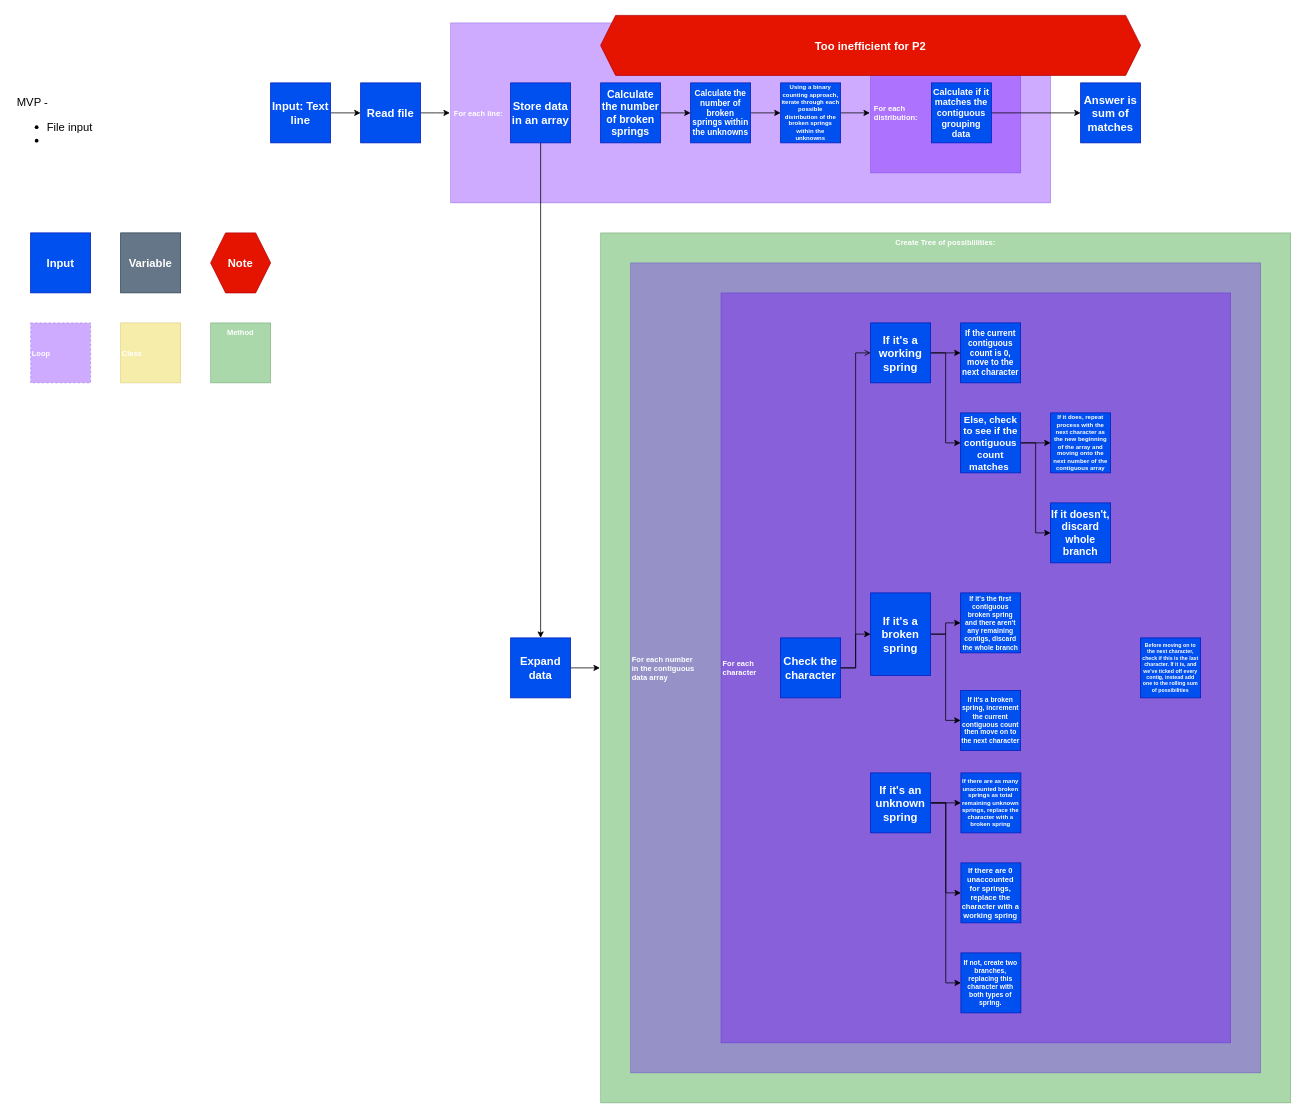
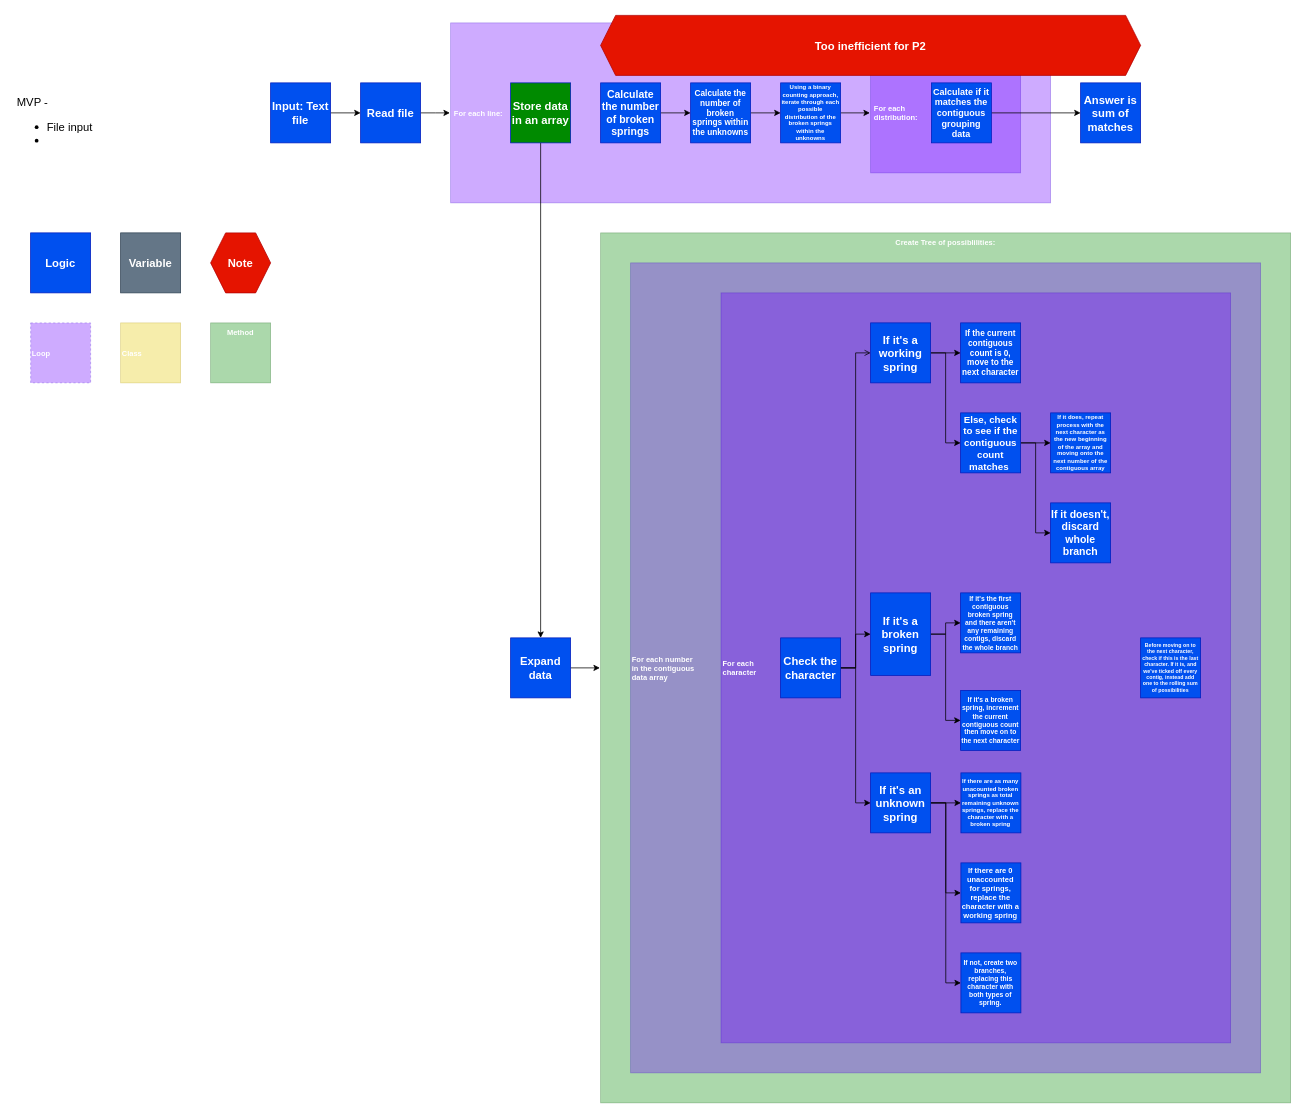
node "Input: Text line": label "Input: Text line" -> "Input: Text file"
node "Store data in an array": fillcolor #0050ef -> #008a00
node "Input": label "Input" -> "Logic"
edge "Check the character" -> "If it's an unknown spring": added
